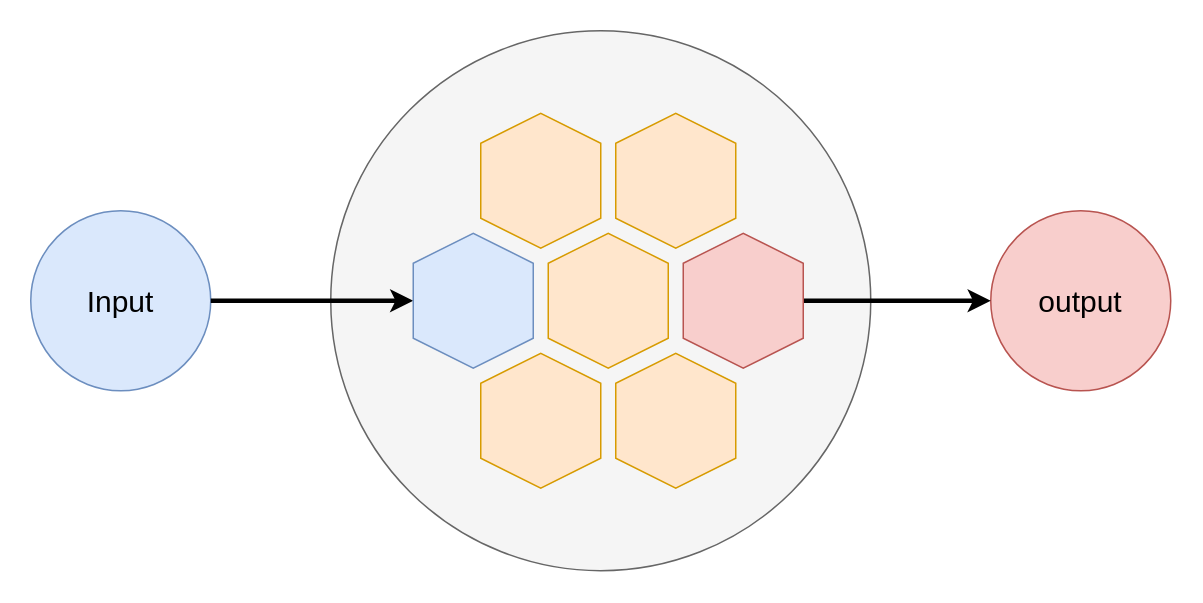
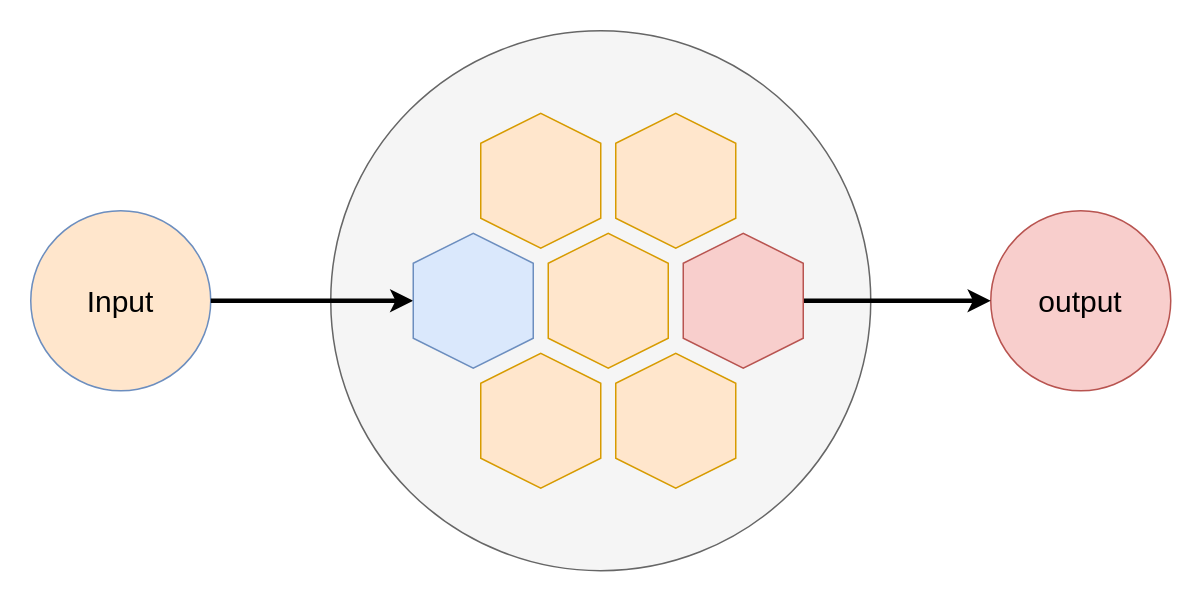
node "Input": fillcolor #dae8fc -> #ffe6cc
